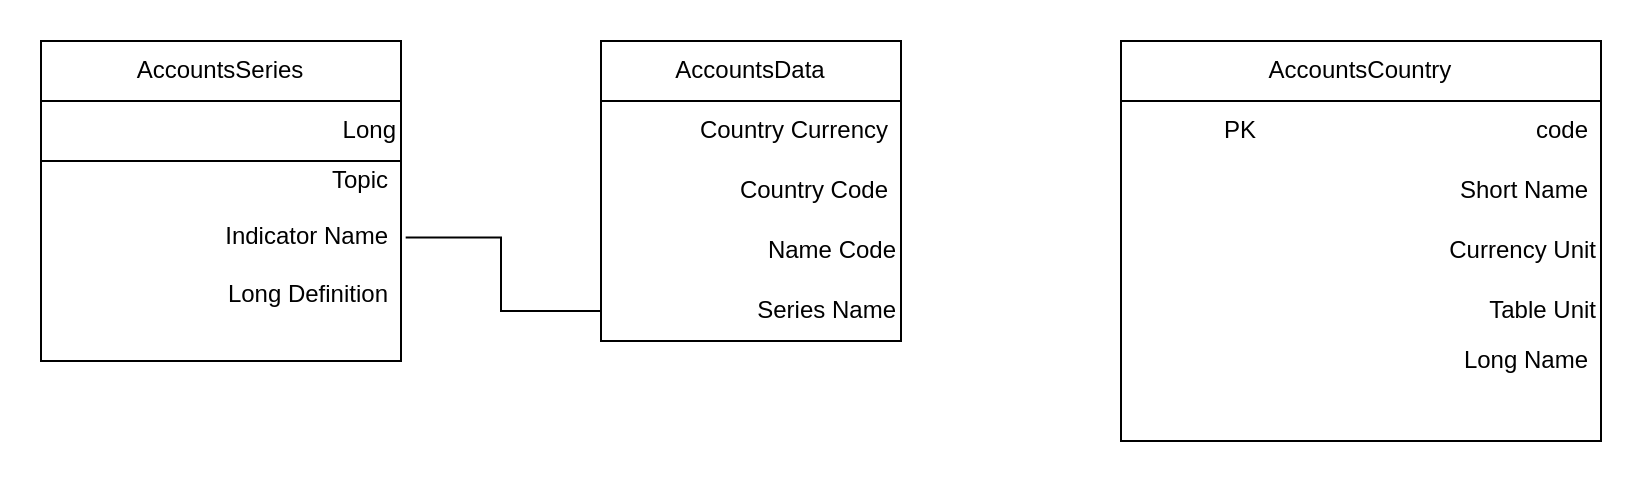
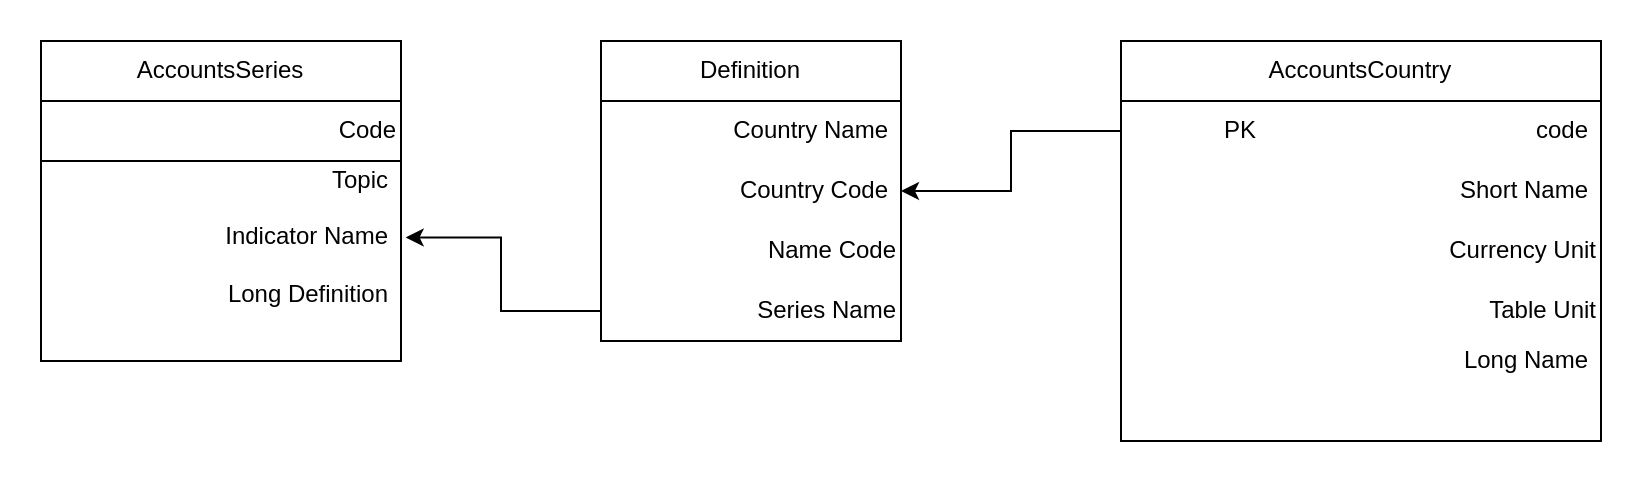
node "AccountsData": label "AccountsData" -> "Definition"
node "Long": label "Long" -> "Code"
node "Country Currency": label "Country Currency" -> "Country Name"
edge "PK code" -> "Country Code": added
edge "Topic Indicator Name Long Definition" -- "Series Name": arrowhead none -> classic
